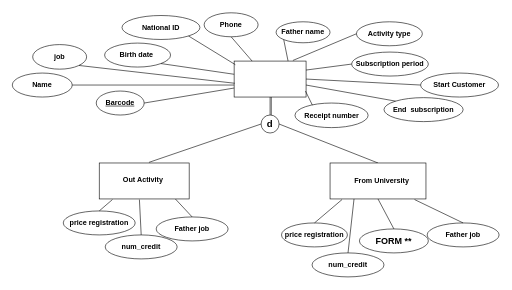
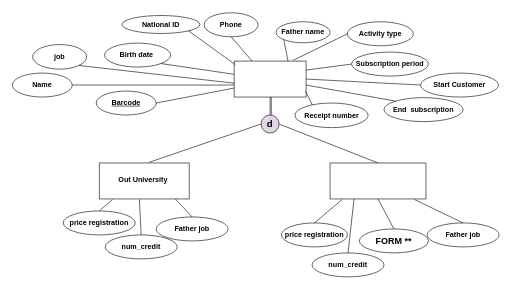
node "National ID": size 78x24 -> 78x18
node "Activity type": moved (390, 34) -> (381, 34)
node "Barcode": size 48x24 -> 60x24
node "d": fillcolor #ffffff -> #e1d5e7
node "Out Activity": label "Out Activity" -> "Out University"
node "From University": removed
